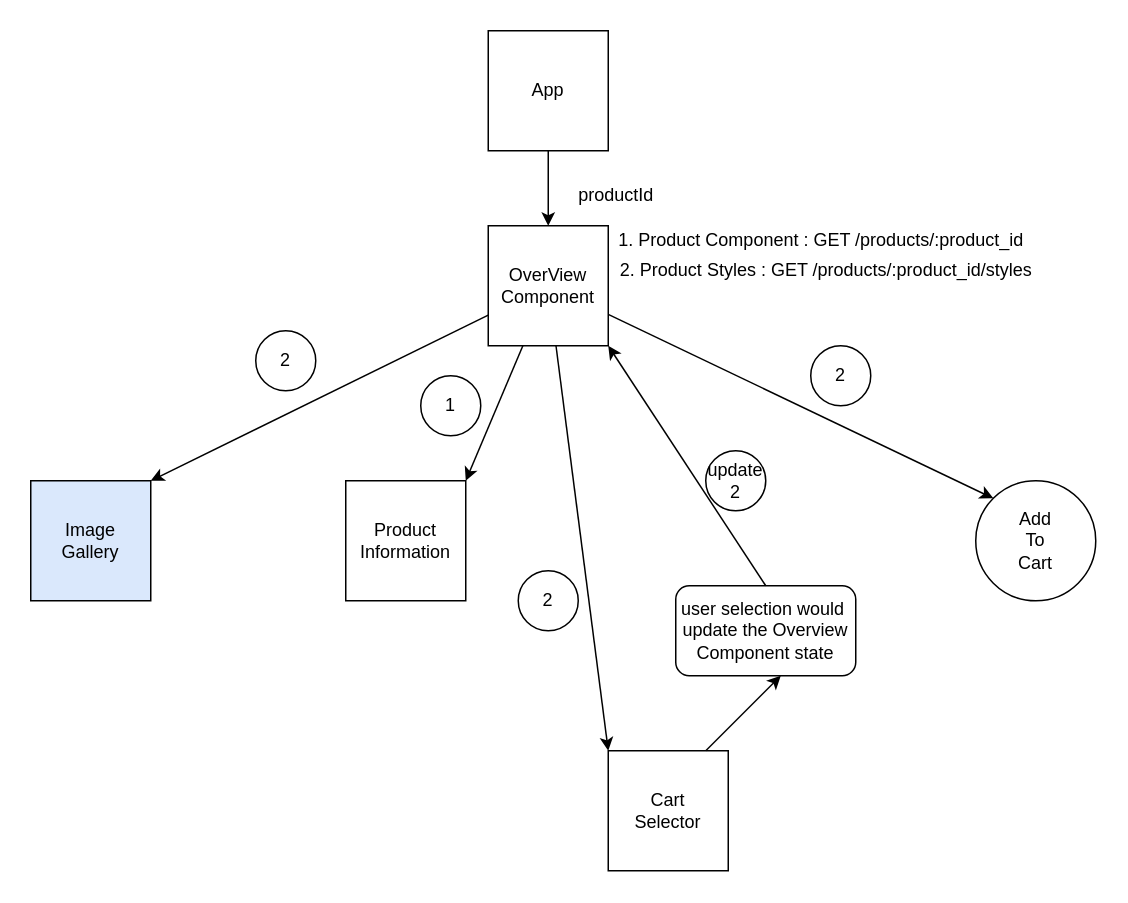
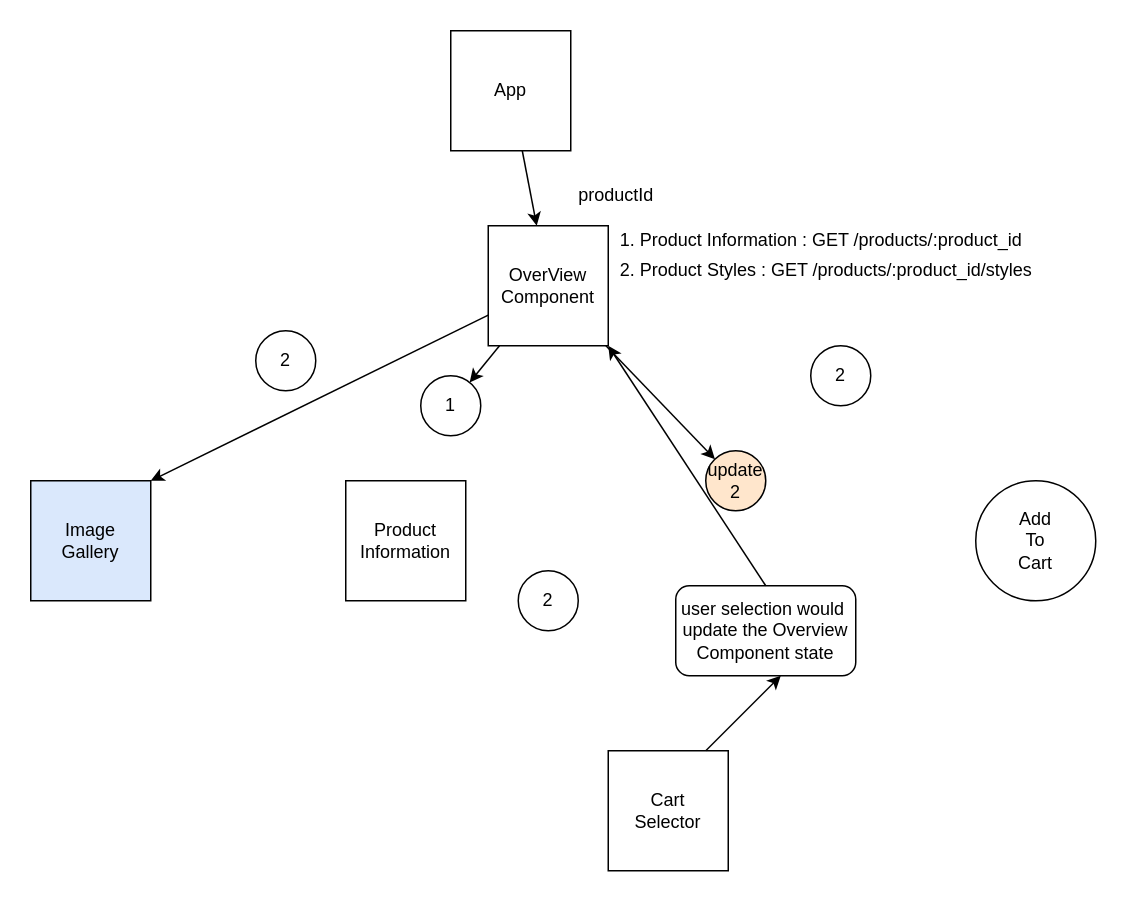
node "App": moved (548, 91) -> (511, 91)
node "1. Product Component : GET /products/:product_id": label "1. Product Component : GET /products/:product_id" -> "1. Product Information : GET /products/:product_id"
edge "OverView Component" -> "Add To Cart": now "OverView Component" -> "1"
edge "OverView Component" -> "Product Information": removed
node "update 2": fillcolor #ffffff -> #ffe6cc
edge "OverView Component" -> "Cart Selector": now "OverView Component" -> "update 2"
